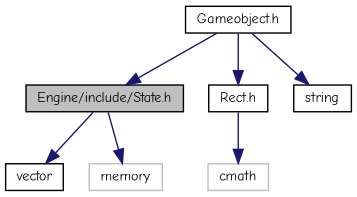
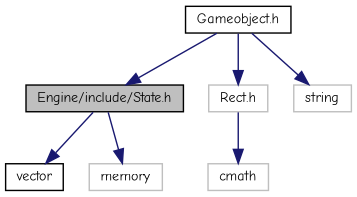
node "Rect.h": color black -> grey75
node "string": color black -> grey75
